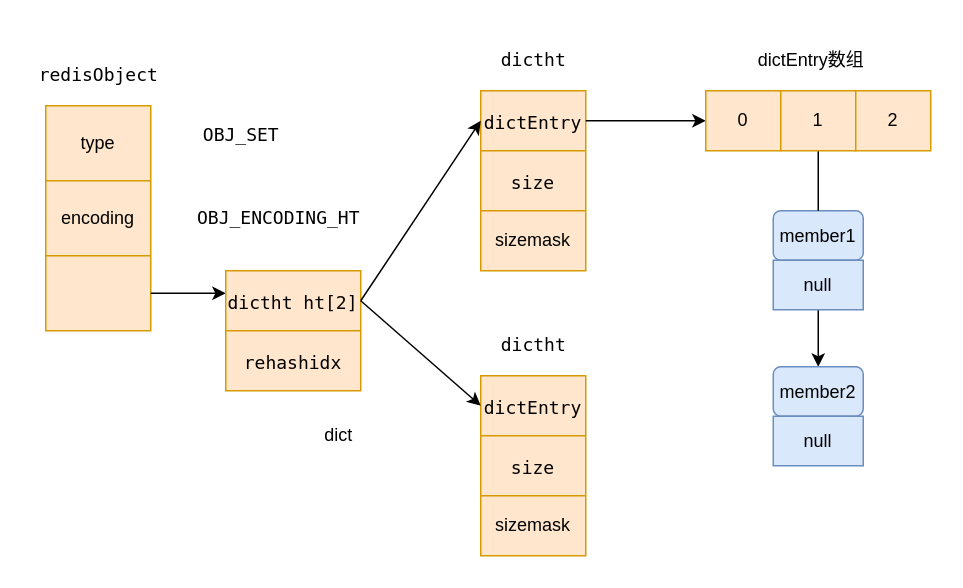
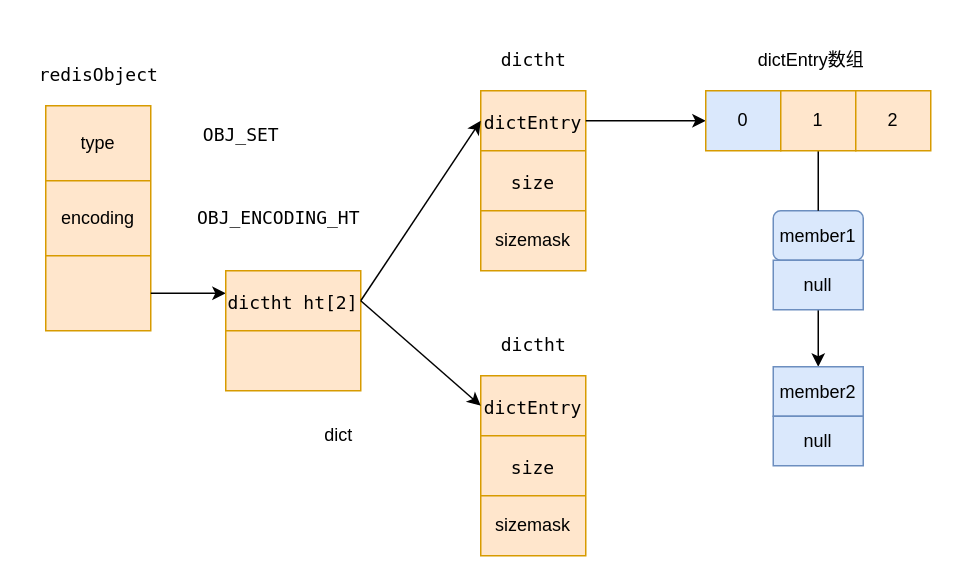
node "0": fillcolor #ffe6cc -> #dae8fc
node "rehashidx": removed
node "member2": shape rounded rectangle -> rectangle
